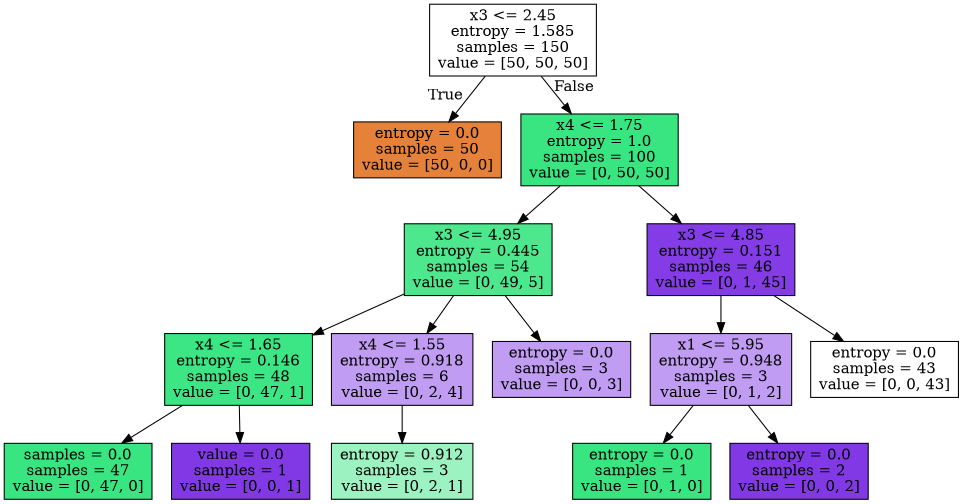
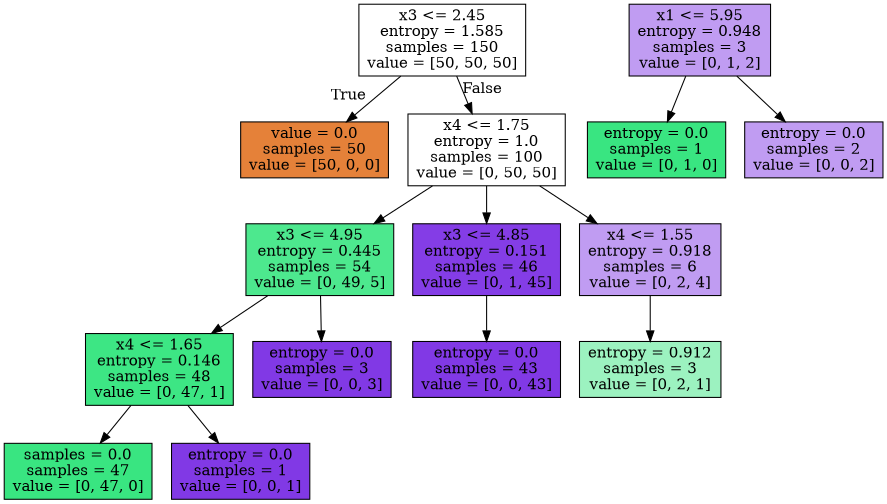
node "entropy = 0.0 samples = 50 value = [50, 0, 0]": label "entropy = 0.0 samples = 50 value = [50, 0, 0]" -> "value = 0.0 samples = 50 value = [50, 0, 0]"
node "x4 <= 1.75 entropy = 1.0 samples = 100 value = [0, 50, 50]": fillcolor #39e581 -> #ffffff
edge "x3 <= 4.85 entropy = 0.151 samples = 46 value = [0, 1, 45]" -> "x1 <= 5.95 entropy = 0.948 samples = 3 value = [0, 1, 2]": removed
edge "x3 <= 4.95 entropy = 0.445 samples = 54 value = [0, 49, 5]" -> "x4 <= 1.55 entropy = 0.918 samples = 6 value = [0, 2, 4]": now "x4 <= 1.75 entropy = 1.0 samples = 100 value = [0, 50, 50]" -> "x4 <= 1.55 entropy = 0.918 samples = 6 value = [0, 2, 4]"
node "entropy = 0.0 samples = 3 value = [0, 0, 3]": fillcolor #c09cf2 -> #8139e5
node "entropy = 0.0 samples = 43 value = [0, 0, 43]": fillcolor #ffffff -> #8139e5
node "value = 0.0 samples = 1 value = [0, 0, 1]": label "value = 0.0 samples = 1 value = [0, 0, 1]" -> "entropy = 0.0 samples = 1 value = [0, 0, 1]"
node "entropy = 0.0 samples = 2 value = [0, 0, 2]": fillcolor #8139e5 -> #c09cf2
